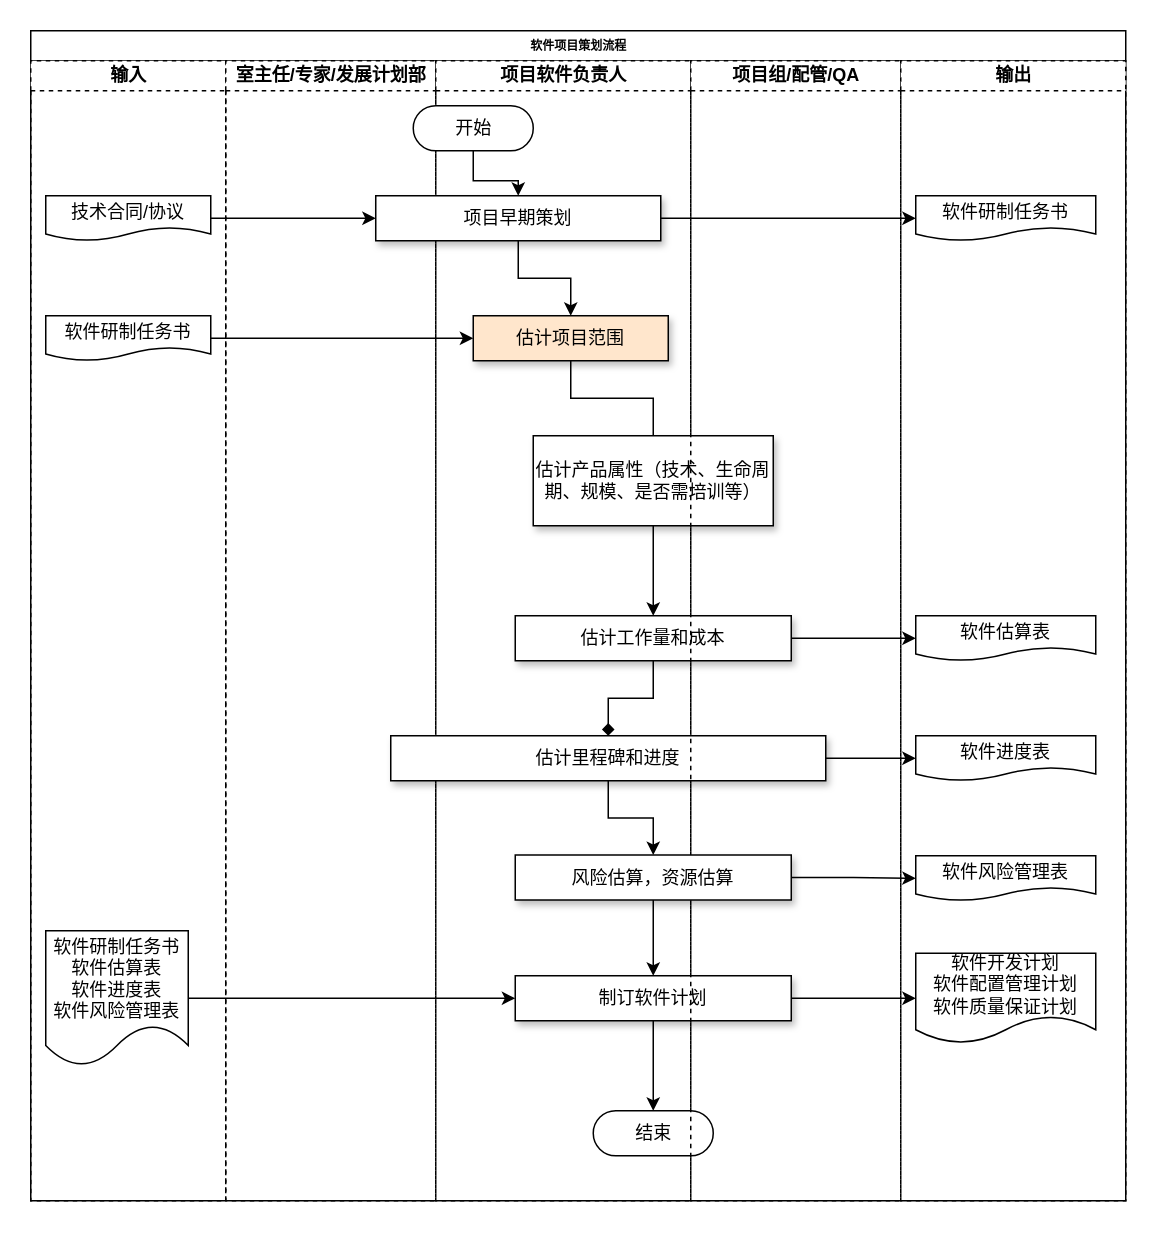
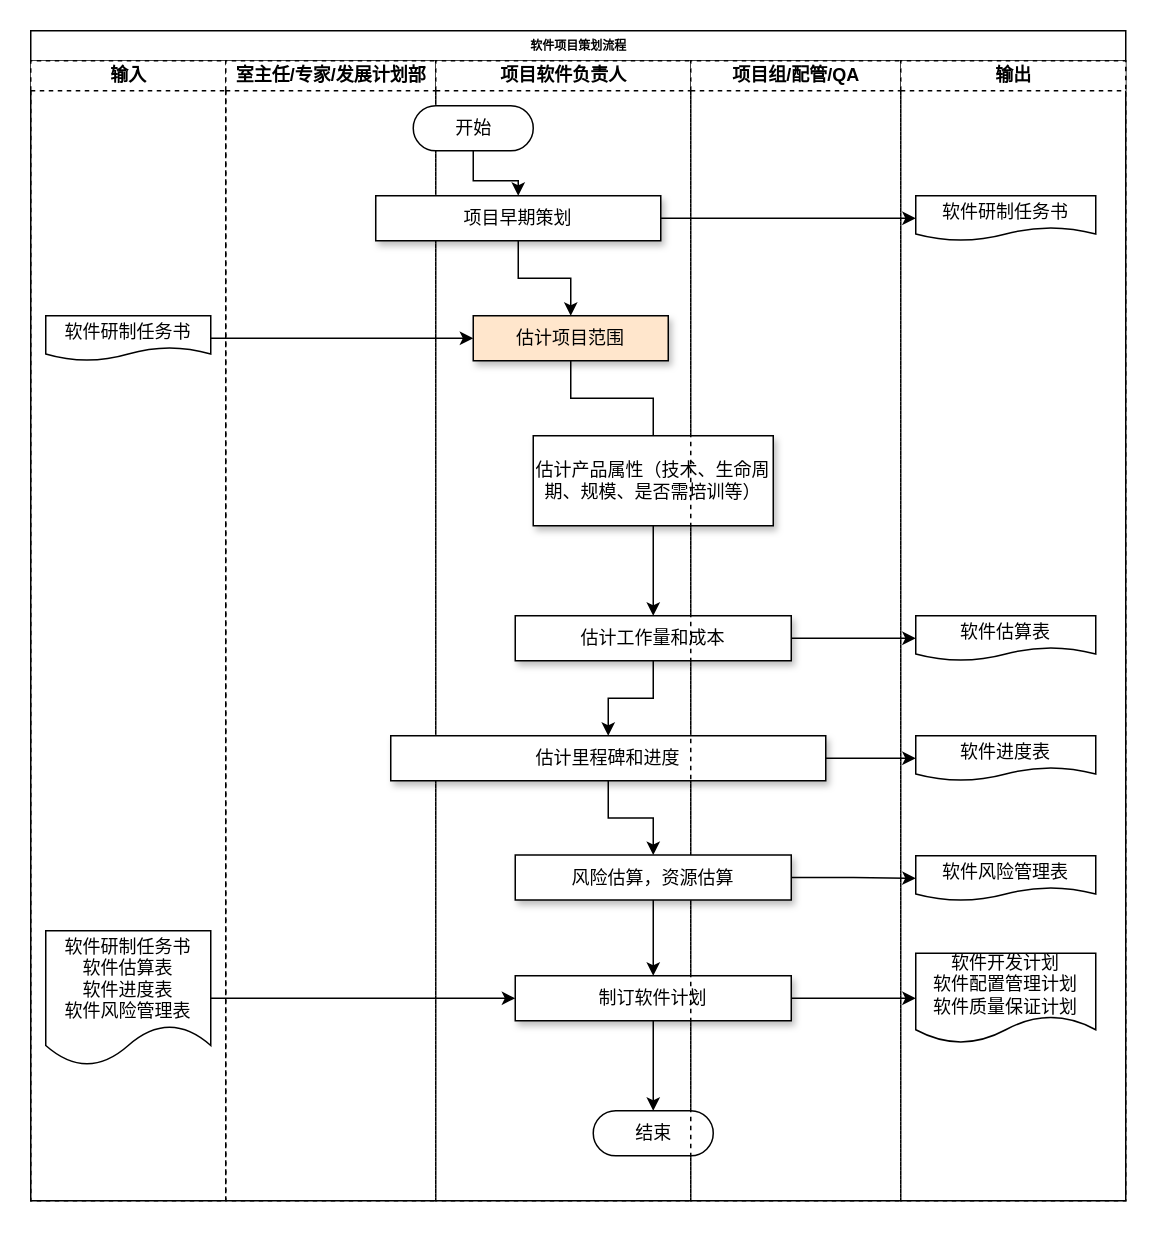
node "技术合同/协议": removed
edge "技术合同/协议" -> "项目早期策划": removed
edge "估计工作量和成本" -> "估计里程碑和进度": arrowhead diamond -> classic
node "软件研制任务书 软件估算表 软件进度表 软件风险管理表": size 143x135 -> 165x135
